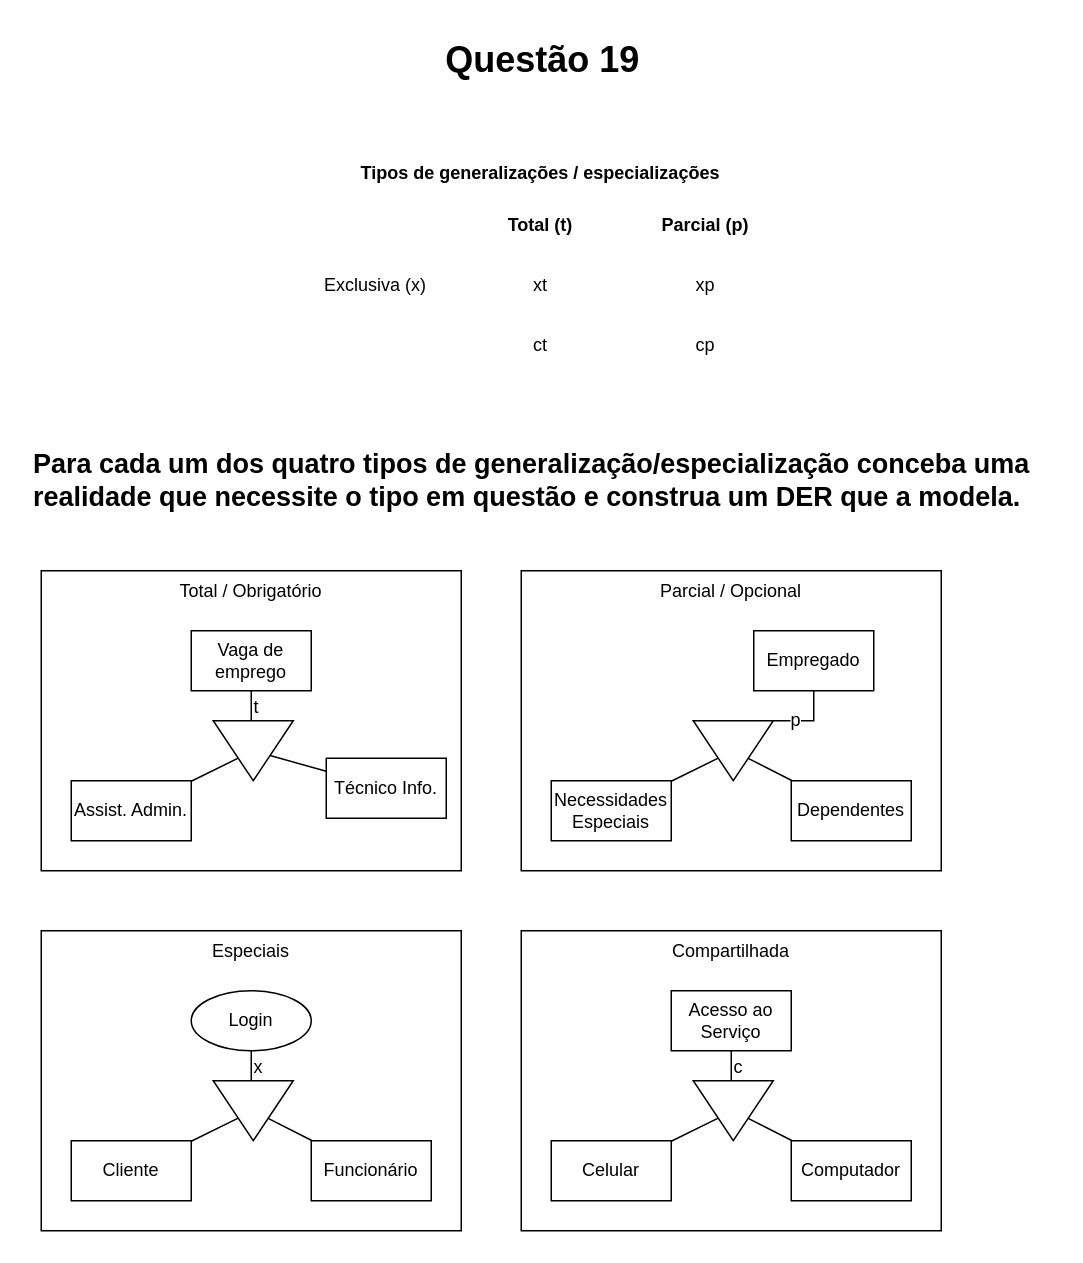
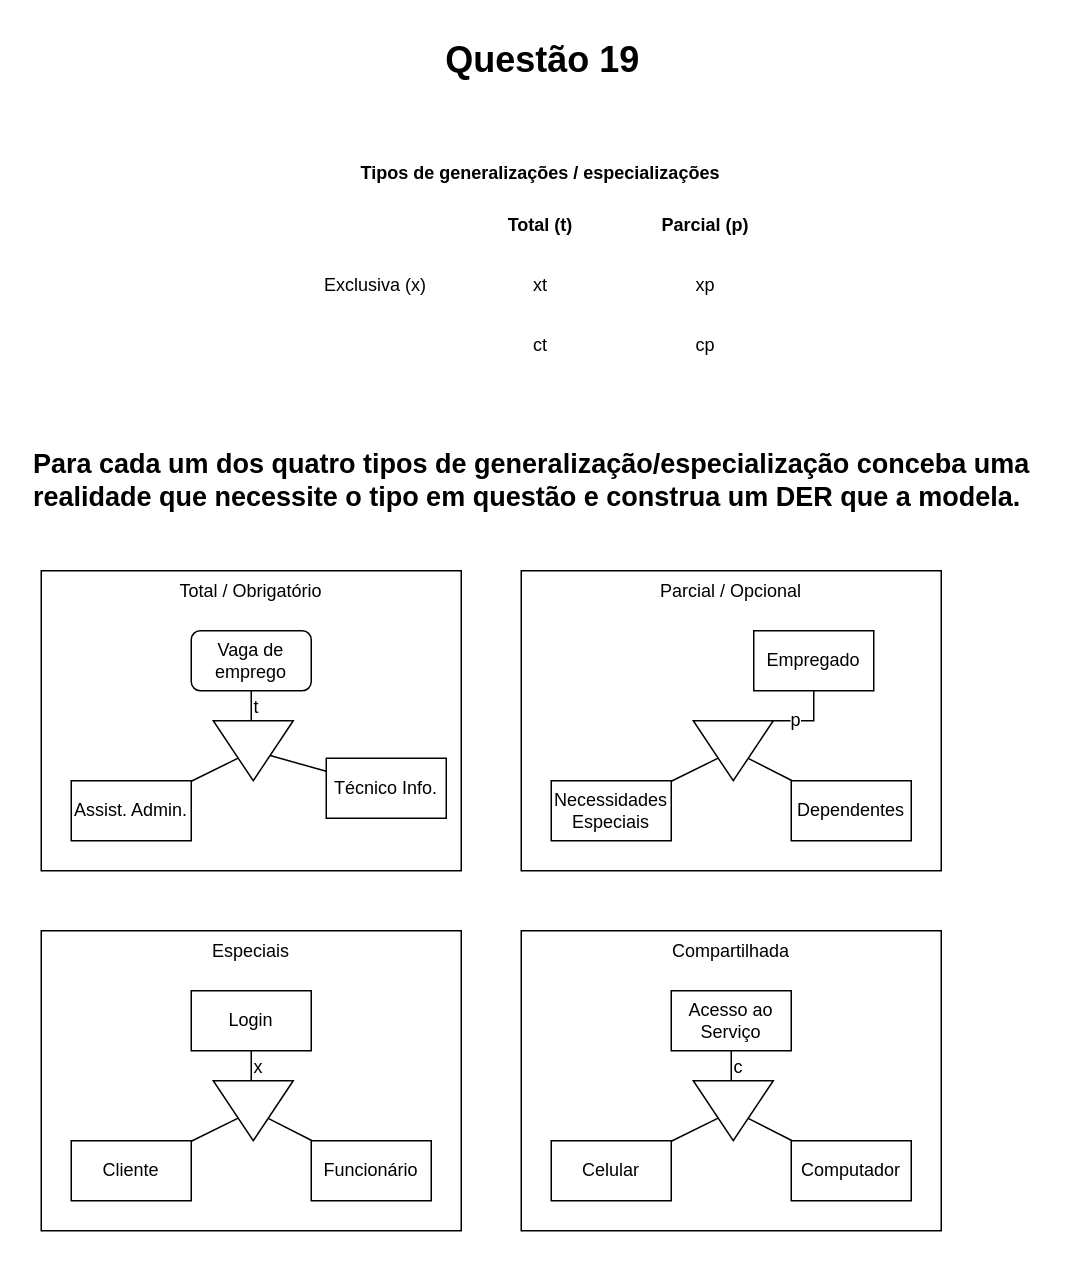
node "Vaga de emprego": shape rectangle -> rounded rectangle
node "Login": shape ellipse -> rectangle
